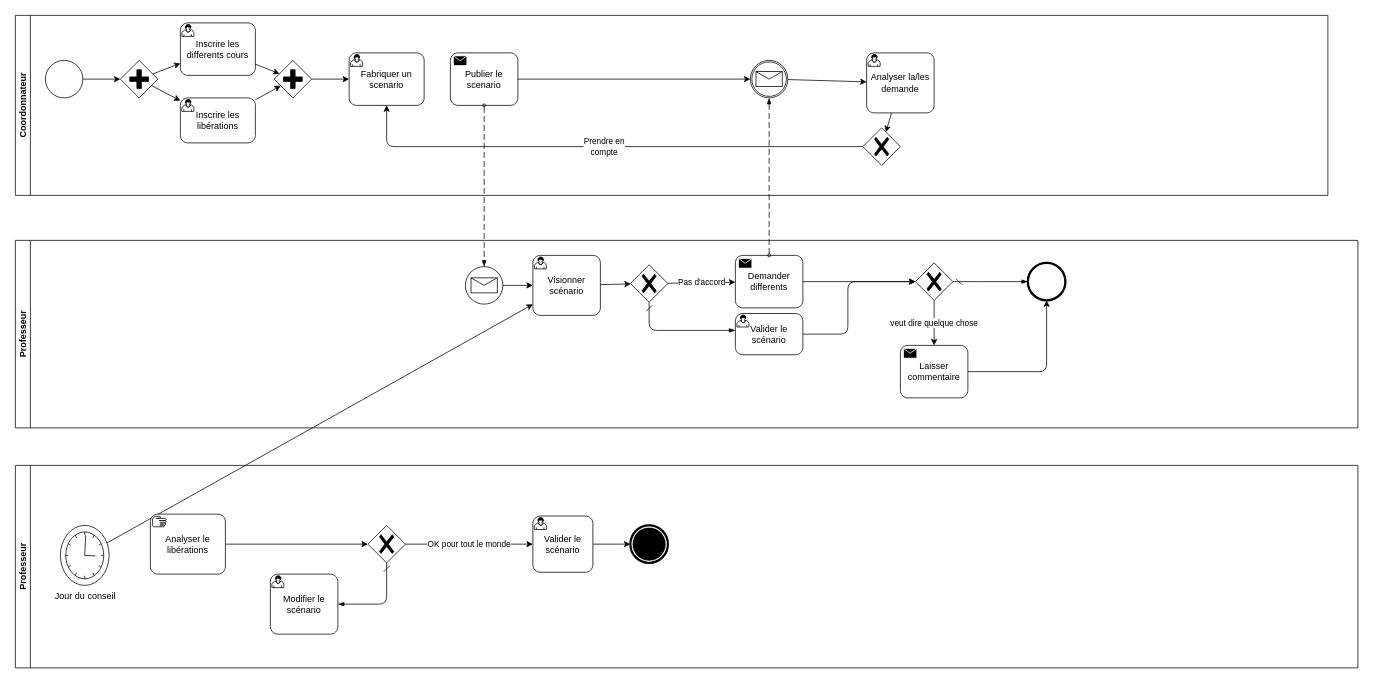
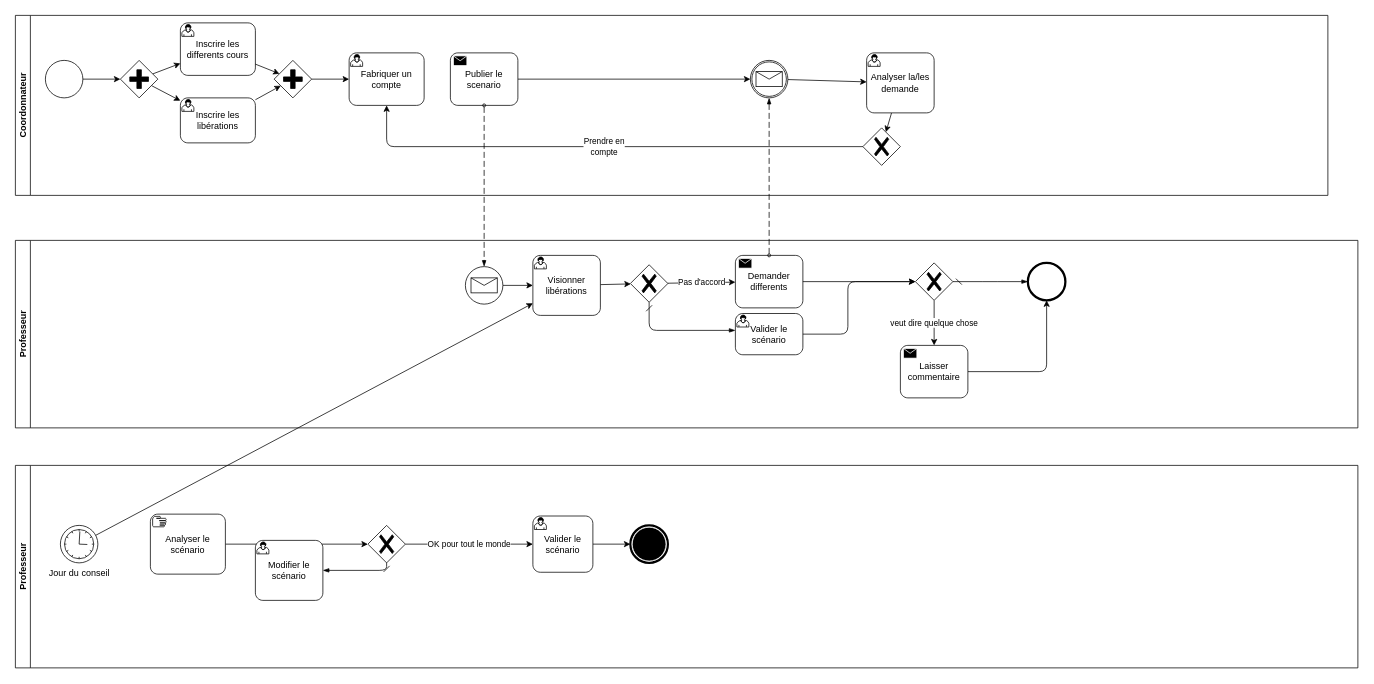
node "Fabriquer un scenario": label "Fabriquer un scenario" -> "Fabriquer un compte"
node "Visionner scénario": label "Visionner scénario" -> "Visionner libérations"
node "Analyser le libérations": label "Analyser le libérations" -> "Analyser le scénario"
node "Jour du conseil": size 49x60 -> 38x38
node "Modifier le scénario": moved (304, 604) -> (289, 570)
